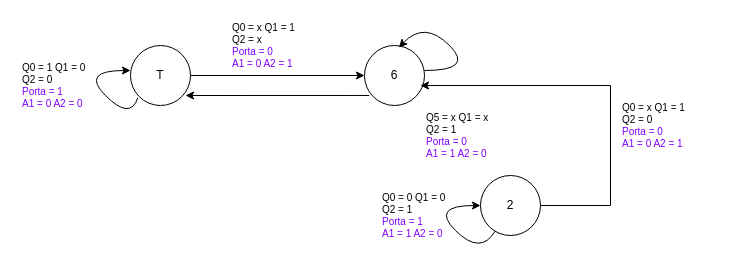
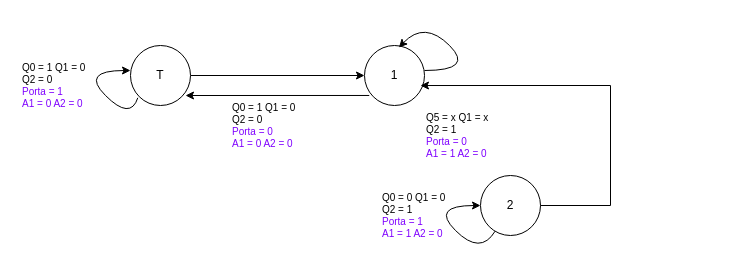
node "Q0 = x Q1 = 1 Q2 = x Porta = 0 A1 = 0 A2 = 1": removed
node "6": label "6" -> "1"
node "Q0 = 1 Q1 = 0 Q2 = 0 Porta = 0 A1 = 0 A2 = 0": added
node "Q0 = x Q1 = 1 Q2 = 0 Porta = 0 A1 = 0 A2 = 1": removed
